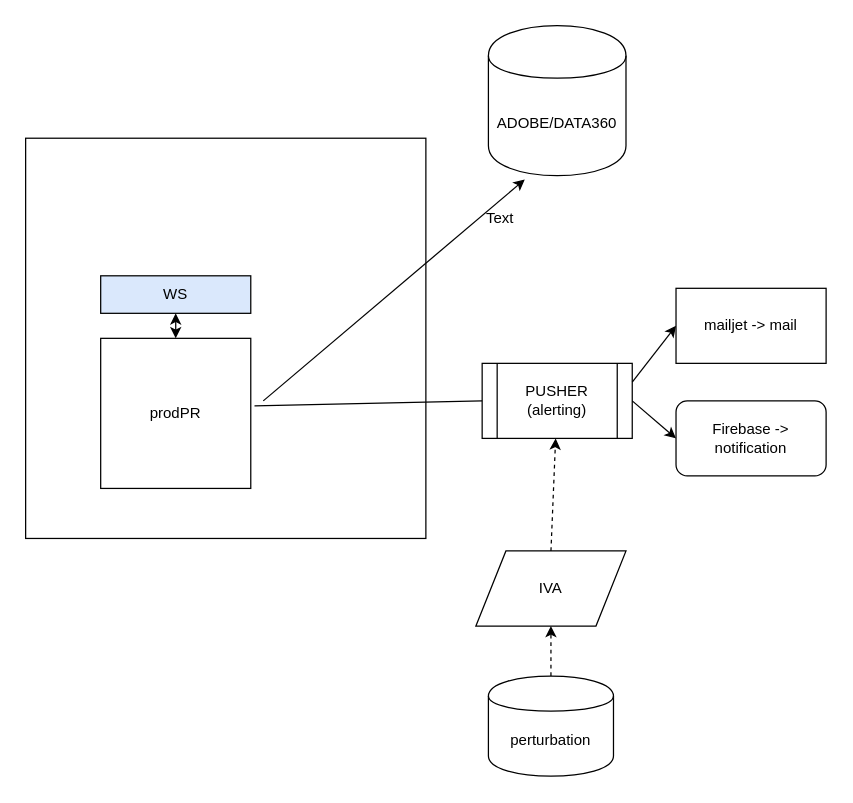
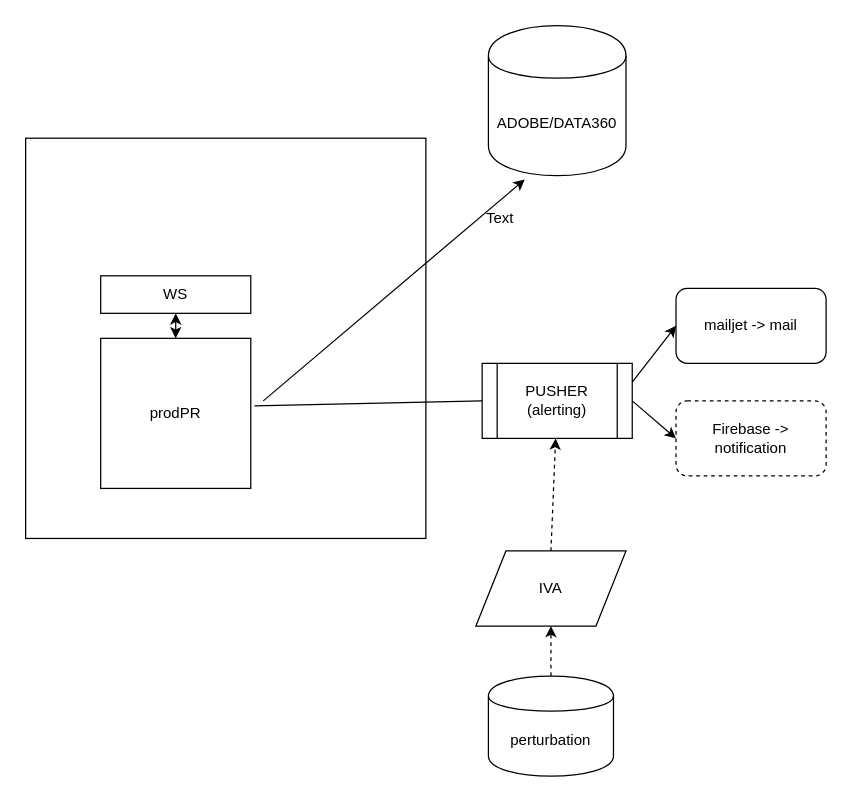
node "WS": fillcolor #dae8fc -> #ffffff
node "mailjet -> mail": shape rectangle -> rounded rectangle
node "Firebase -> notification": style solid -> dashed
